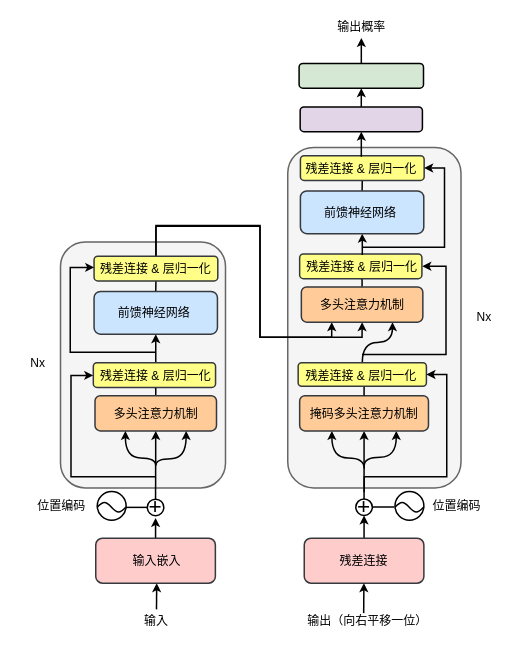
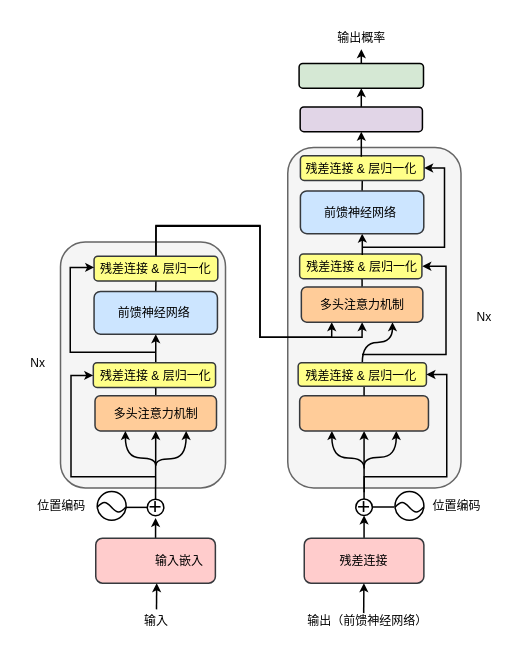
node "输出概率": moved (361, 27) -> (361, 38)
node "掩码多头注意力机制": removed
node "输入嵌入": moved (156, 561) -> (179, 561)
node "输出（向右平移一位）": label "输出（向右平移一位）" -> "输出（前馈神经网络）"
